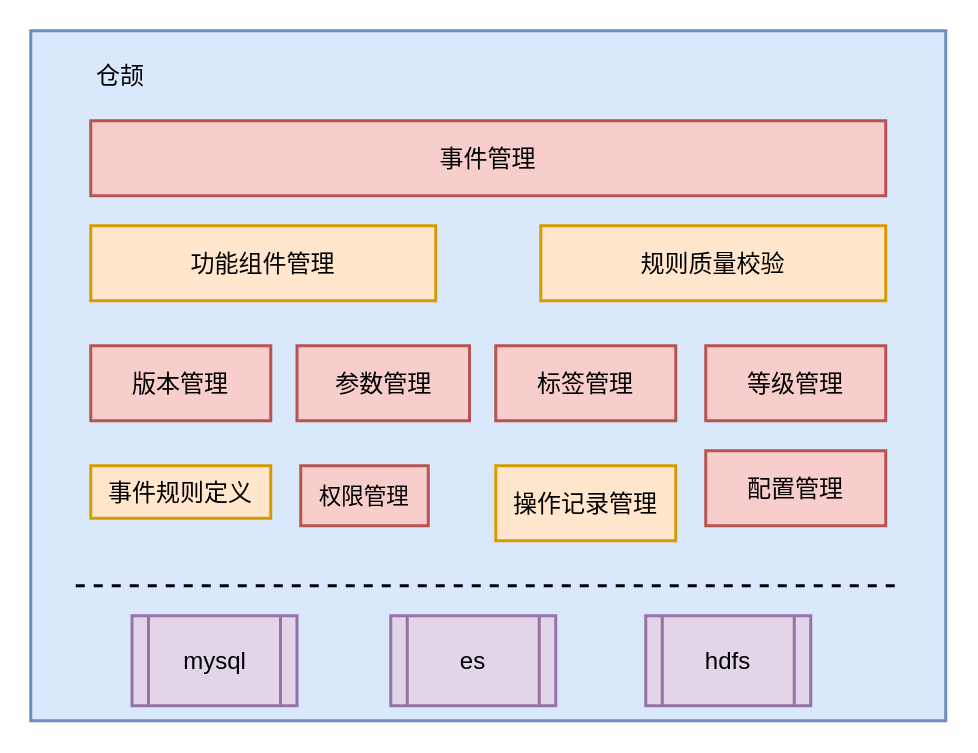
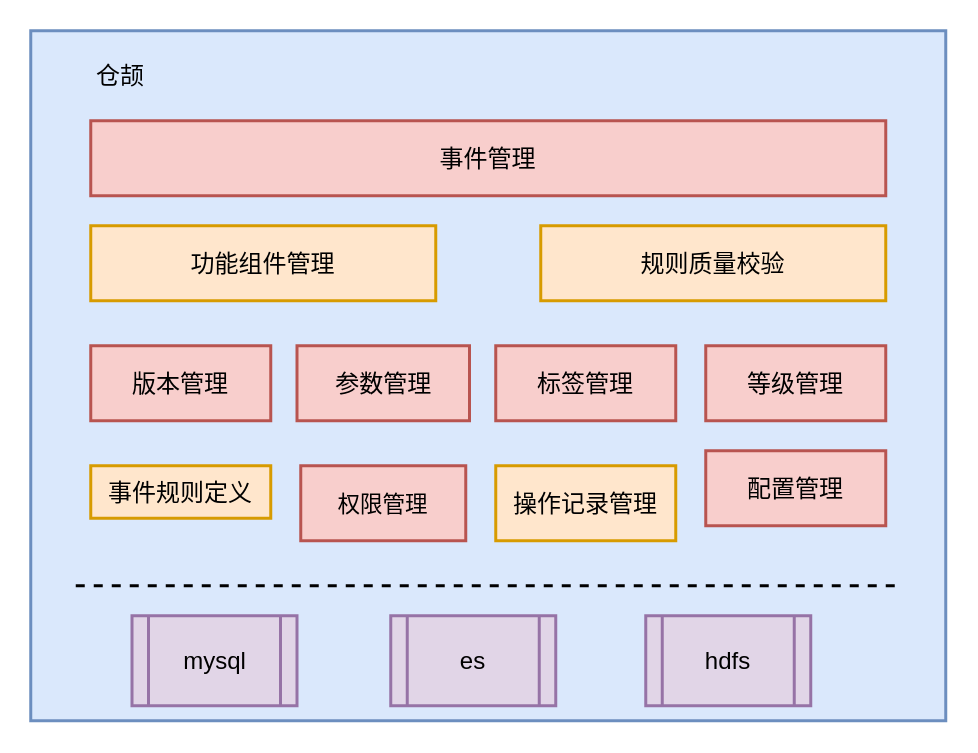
node "权限管理": size 128x60 -> 165x75
